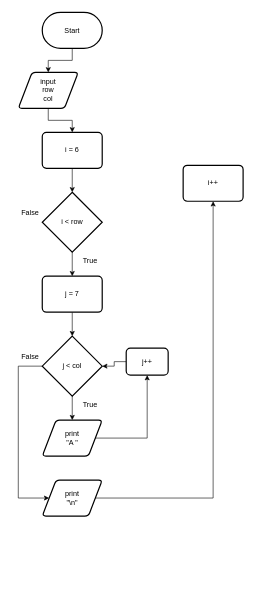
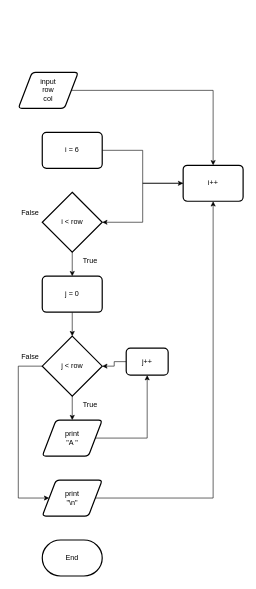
node "Start": removed
edge "Start" -> "input row col": removed
edge "input row col" -> "i = 6": now "input row col" -> "i++"
edge "i = 6" -> "i < row": now "i = 6" -> "i++"
edge "i++" -> "i < row": added
node "j = 7": label "j = 7" -> "j = 0"
node "j < col": label "j < col" -> "j < row"
node "End": added
